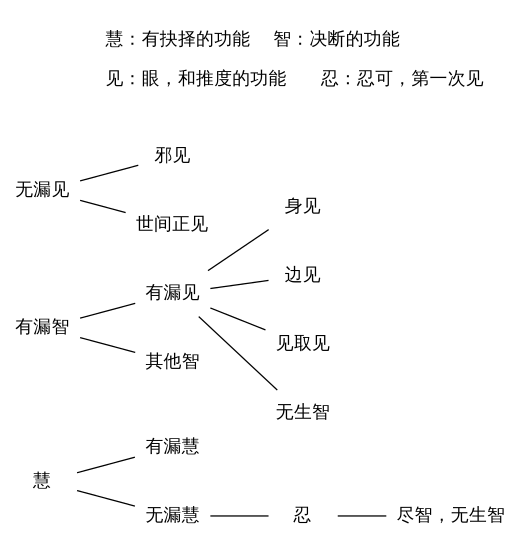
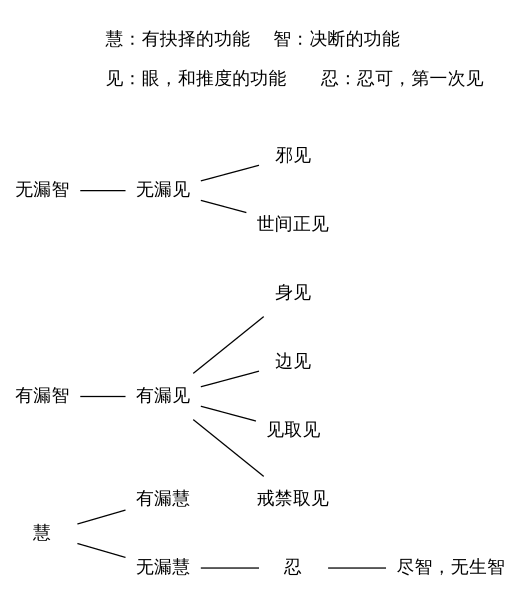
node "无漏智": added
node "其他智": removed
node "无生智": label "无生智" -> "戒禁取见"
